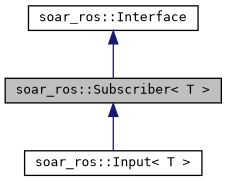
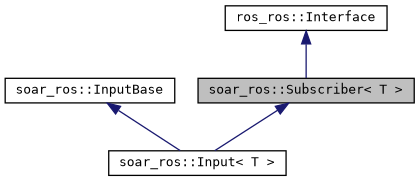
node "soar_ros::Interface": label "soar_ros::Interface" -> "ros_ros::Interface"
node "soar_ros::InputBase": added
